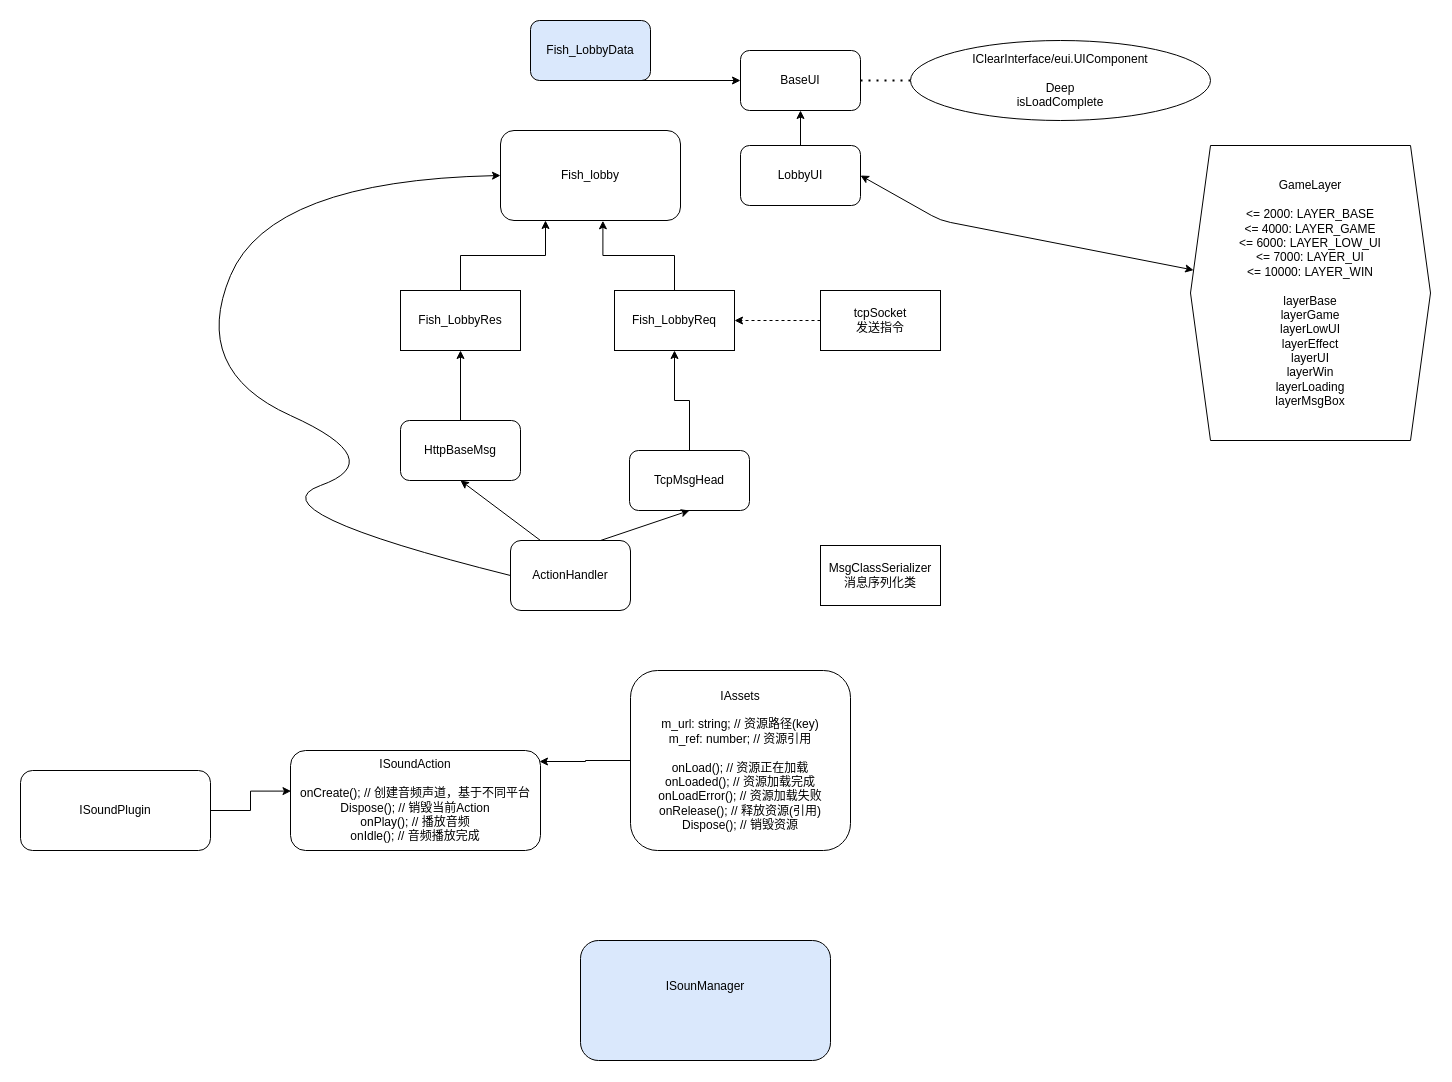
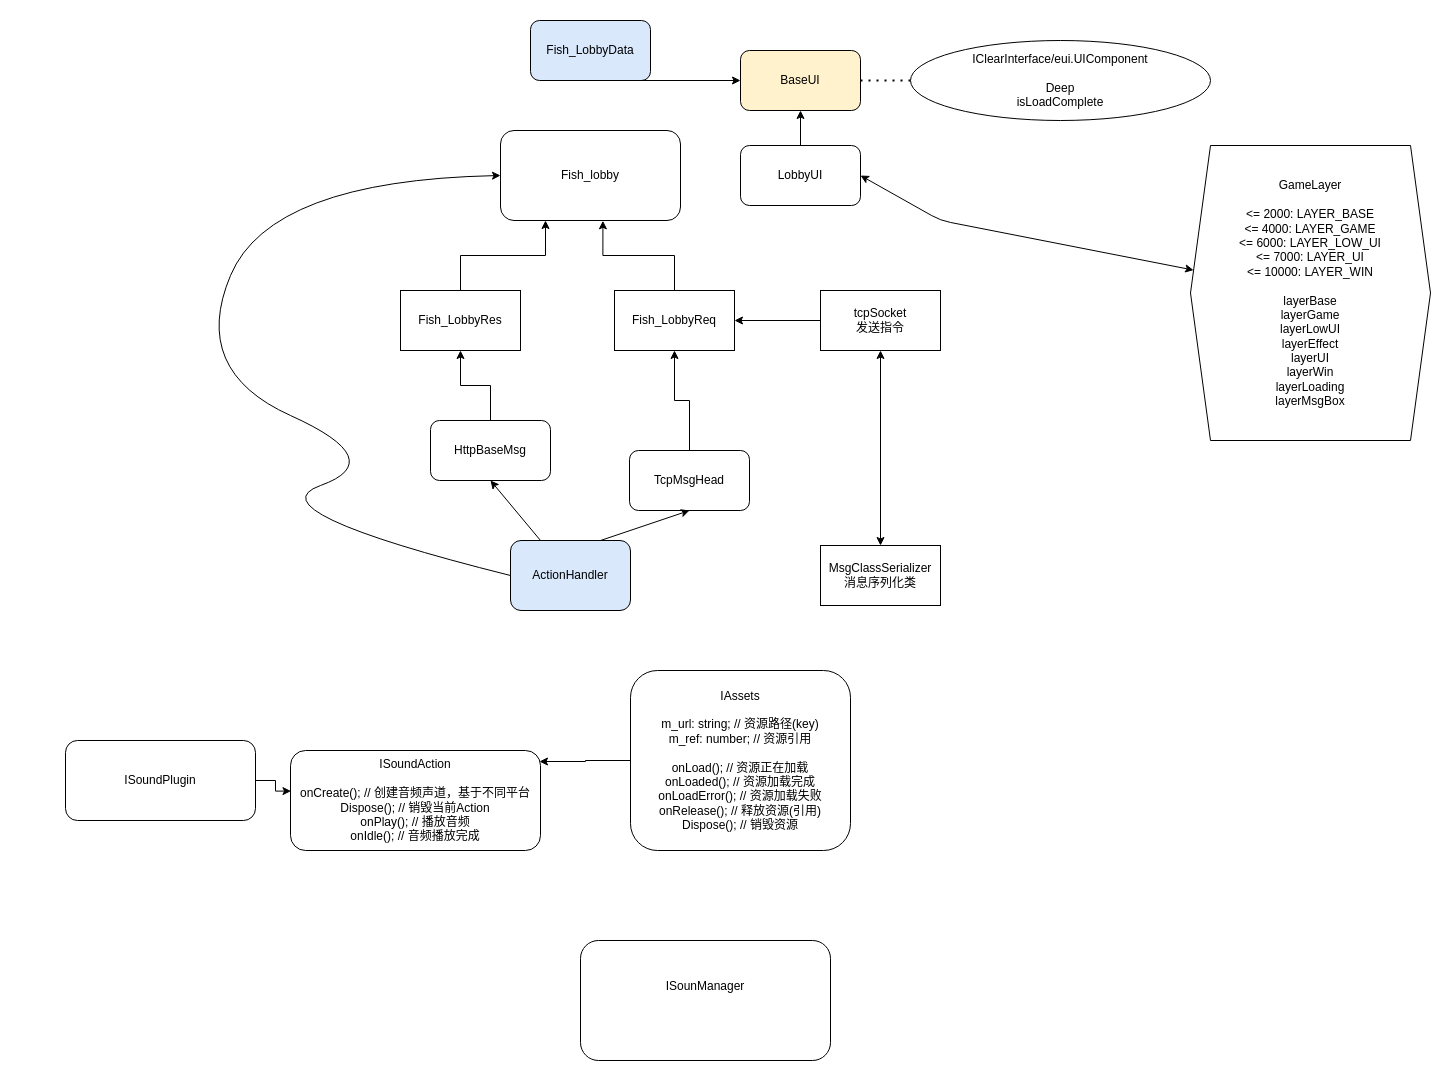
node "BaseUI": fillcolor #ffffff -> #fff2cc
edge "tcpSocket 发送指令" -> "Fish_LobbyReq": style dashed -> solid
edge "tcpSocket 发送指令" -- "MsgClassSerializer 消息序列化类": added
node "HttpBaseMsg": moved (461, 451) -> (491, 451)
node "ActionHandler": fillcolor #ffffff -> #dae8fc
node "ISoundPlugin": moved (116, 811) -> (161, 781)
node "ISounManager": fillcolor #dae8fc -> #ffffff
